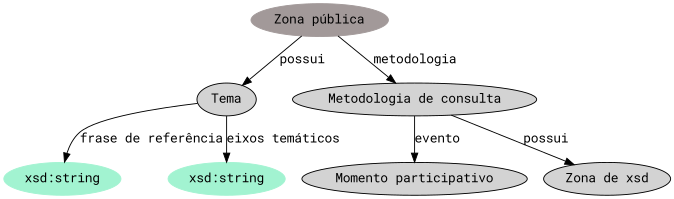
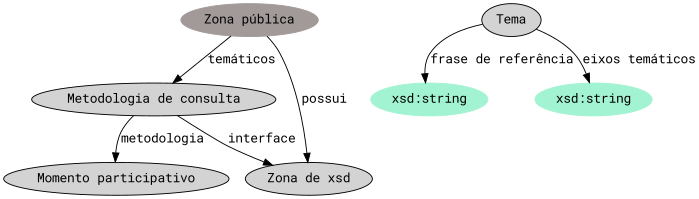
edge "Zona pública" -> "Tema": now "Zona pública" -> "Zona de xsd"
edge "Zona pública" -> "Metodologia de consulta": label "metodologia" -> "temáticos"
edge "Metodologia de consulta" -> "Momento participativo": label "evento" -> "metodologia"
edge "Metodologia de consulta" -> "Zona de xsd": label "possui" -> "interface"
